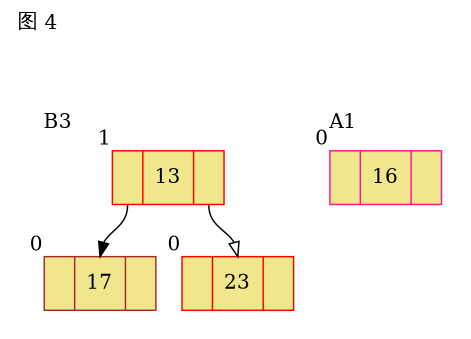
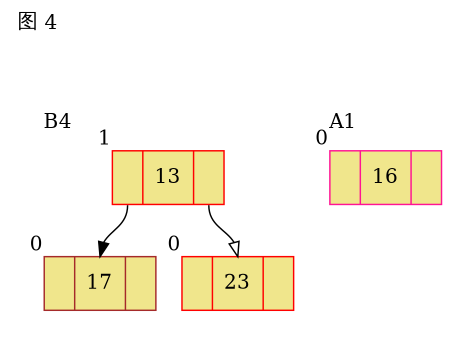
cluster "B3": label "B3" -> "B4"
